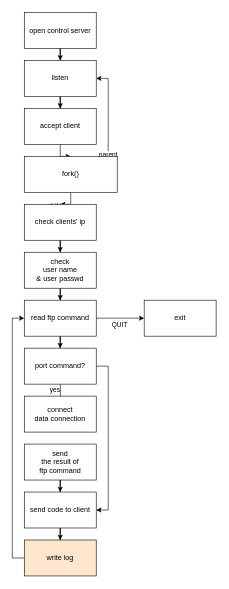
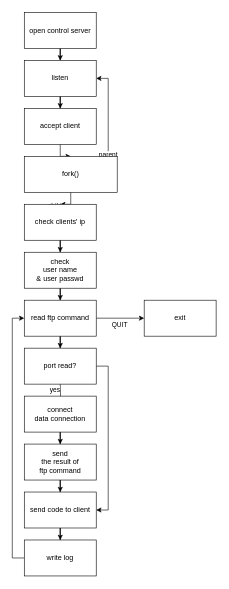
node "port command?": label "port command?" -> "port read?"
edge "connect data connection" -> "send the result of ftp command": added
node "write log": fillcolor #ffe6cc -> #ffffff
